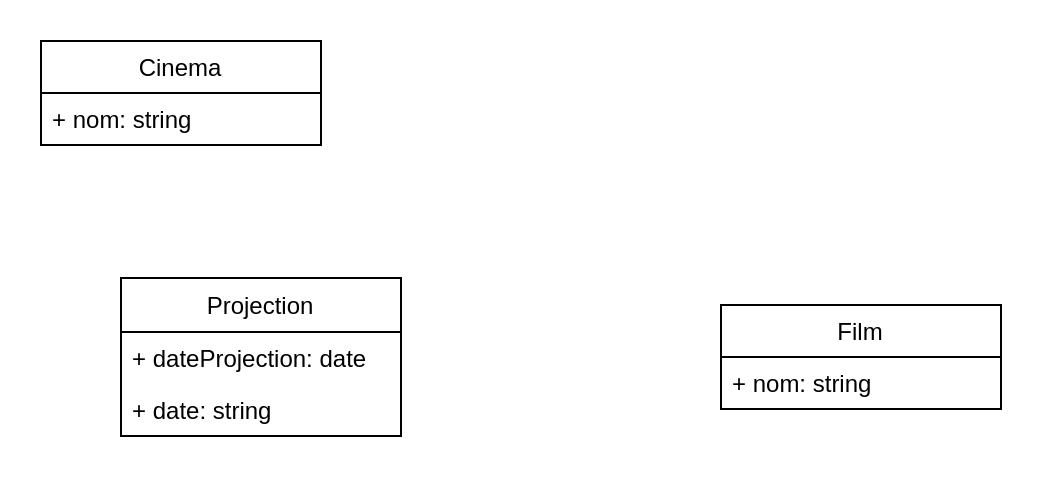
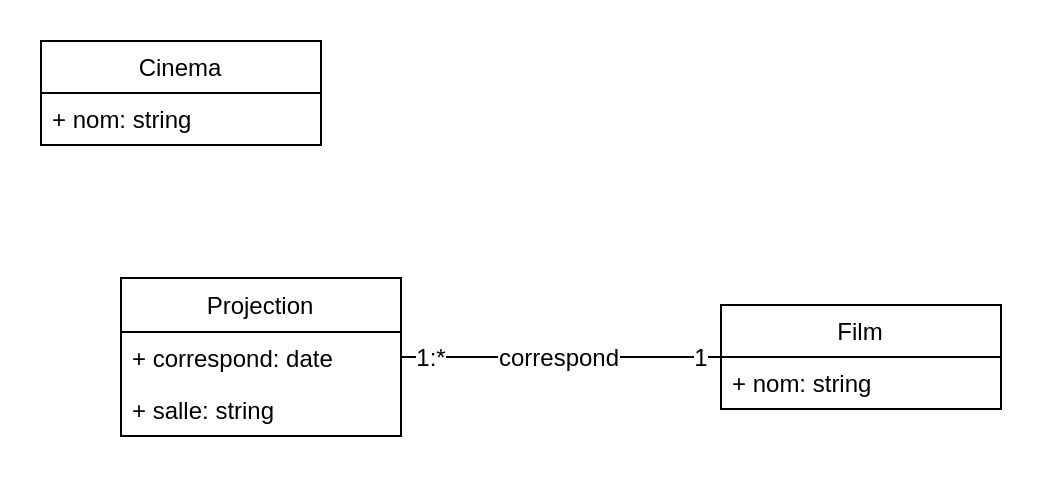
edge "Projection" -- "Film": added, labels "1:*", "correspond", "1"
node "+ dateProjection: date": label "+ dateProjection: date" -> "+ correspond: date"
node "+ date: string": label "+ date: string" -> "+ salle: string"
